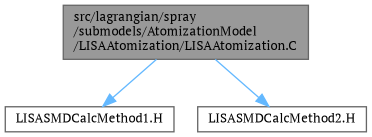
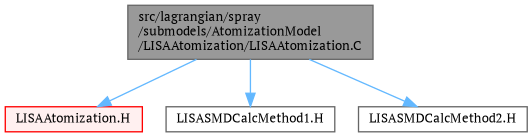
node "LISAAtomization.H": added
